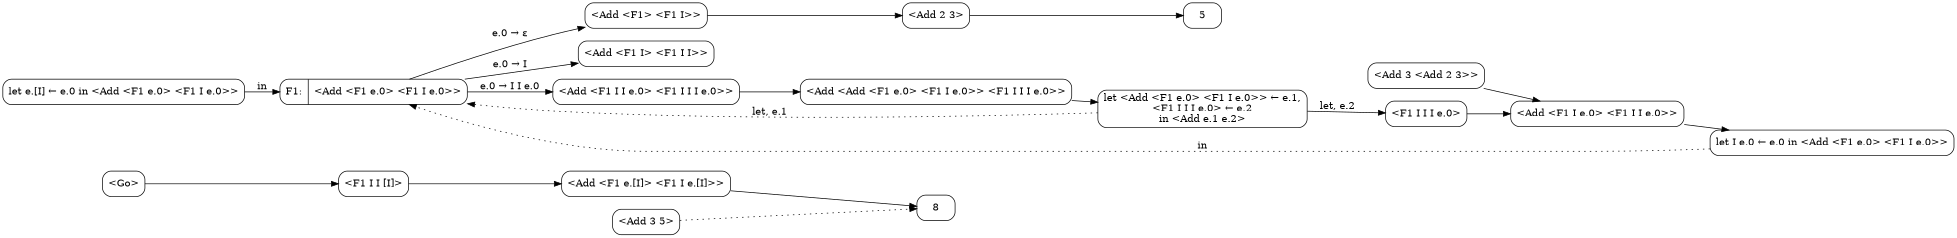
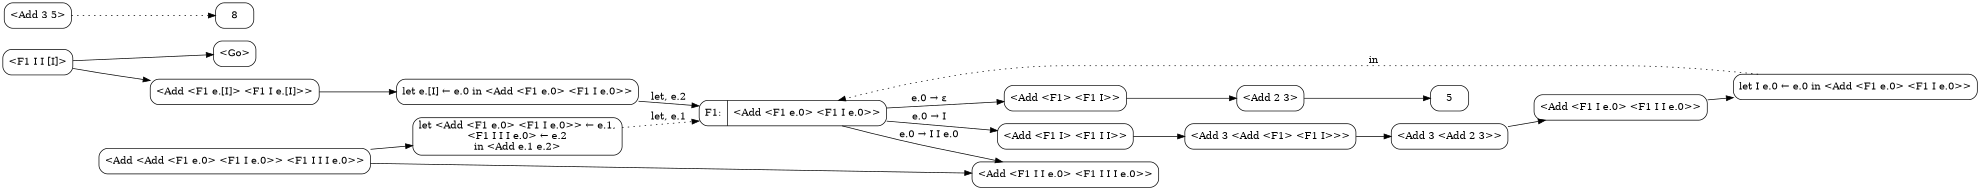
edge "let e.[I] ← e.0 in <Add <F1 e.0> <F1 I e.0>>" -> "F1:": label "in" -> "let, e.2"
edge "<Add <F1 I I e.0> <F1 I I I e.0>>" -> "<Add <Add <F1 e.0> <F1 I e.0>> <F1 I I I e.0>>": reversed
node "<F1 I I I e.0>": removed
node "<Add 3 <Add <F1> <F1 I>>>": added
edge "<Go>" -> "<F1 I I [I]>": reversed
edge "<Add <F1 e.[I]> <F1 I e.[I]>>" -> "8": now "<Add <F1 e.[I]> <F1 I e.[I]>>" -> "let e.[I] ← e.0 in <Add <F1 e.0> <F1 I e.0>>"
